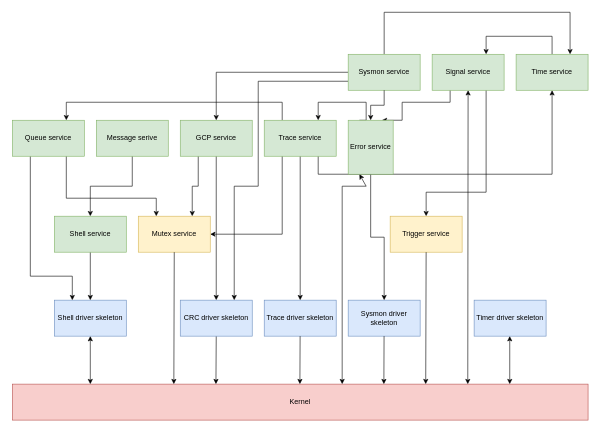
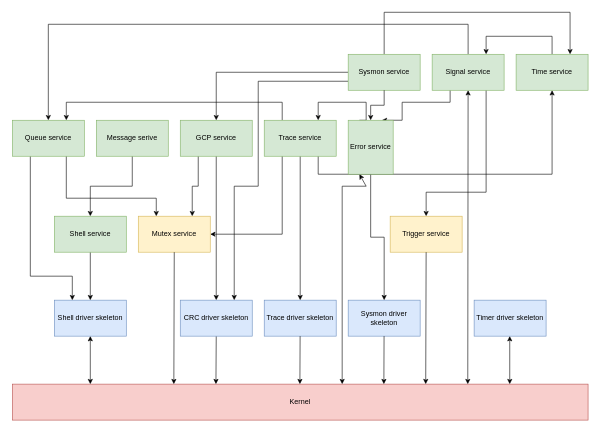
edge "Signal service" -> "Queue service": added
